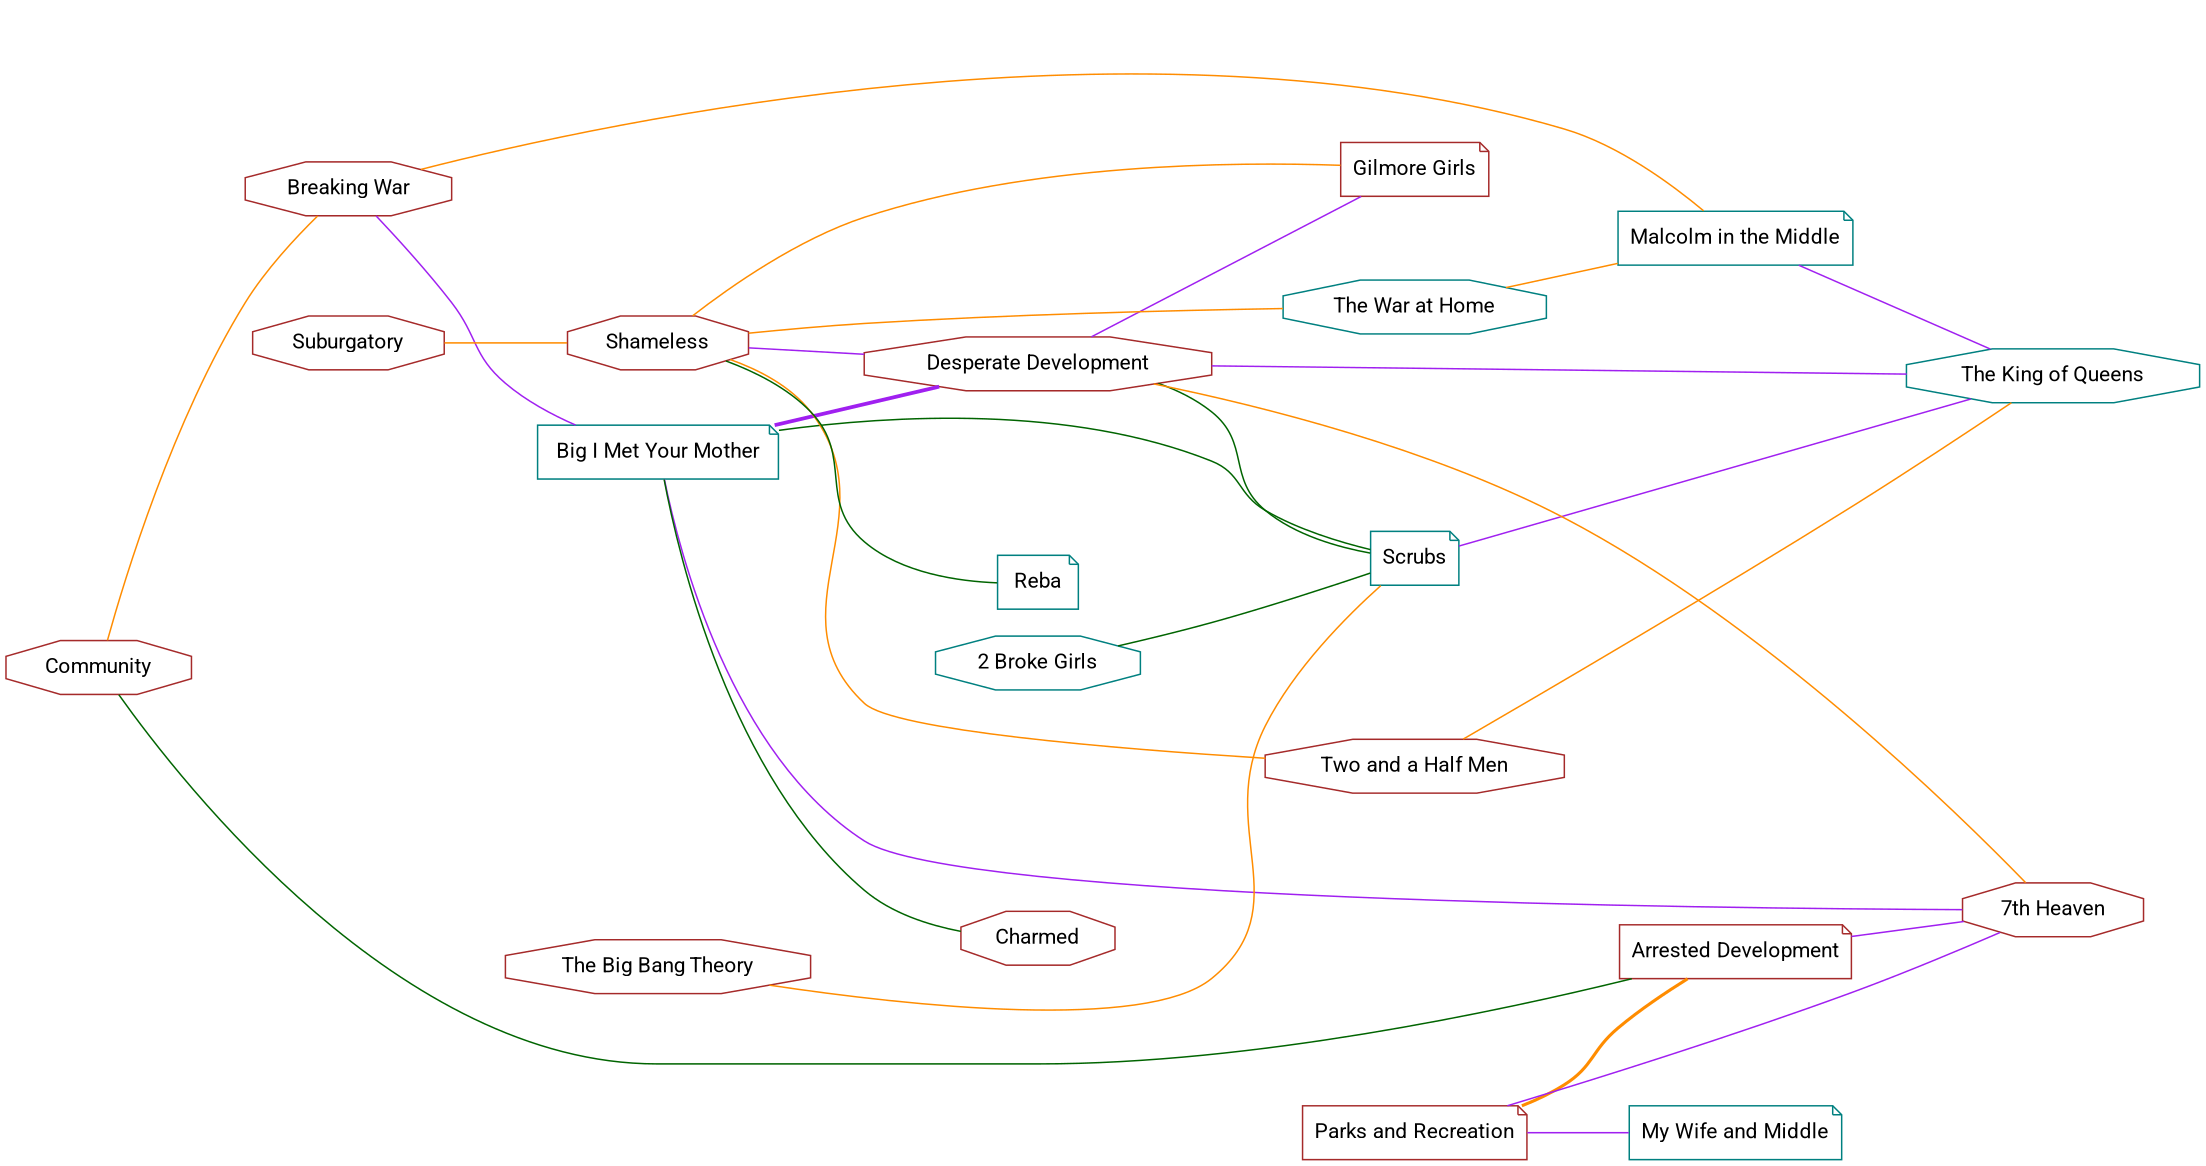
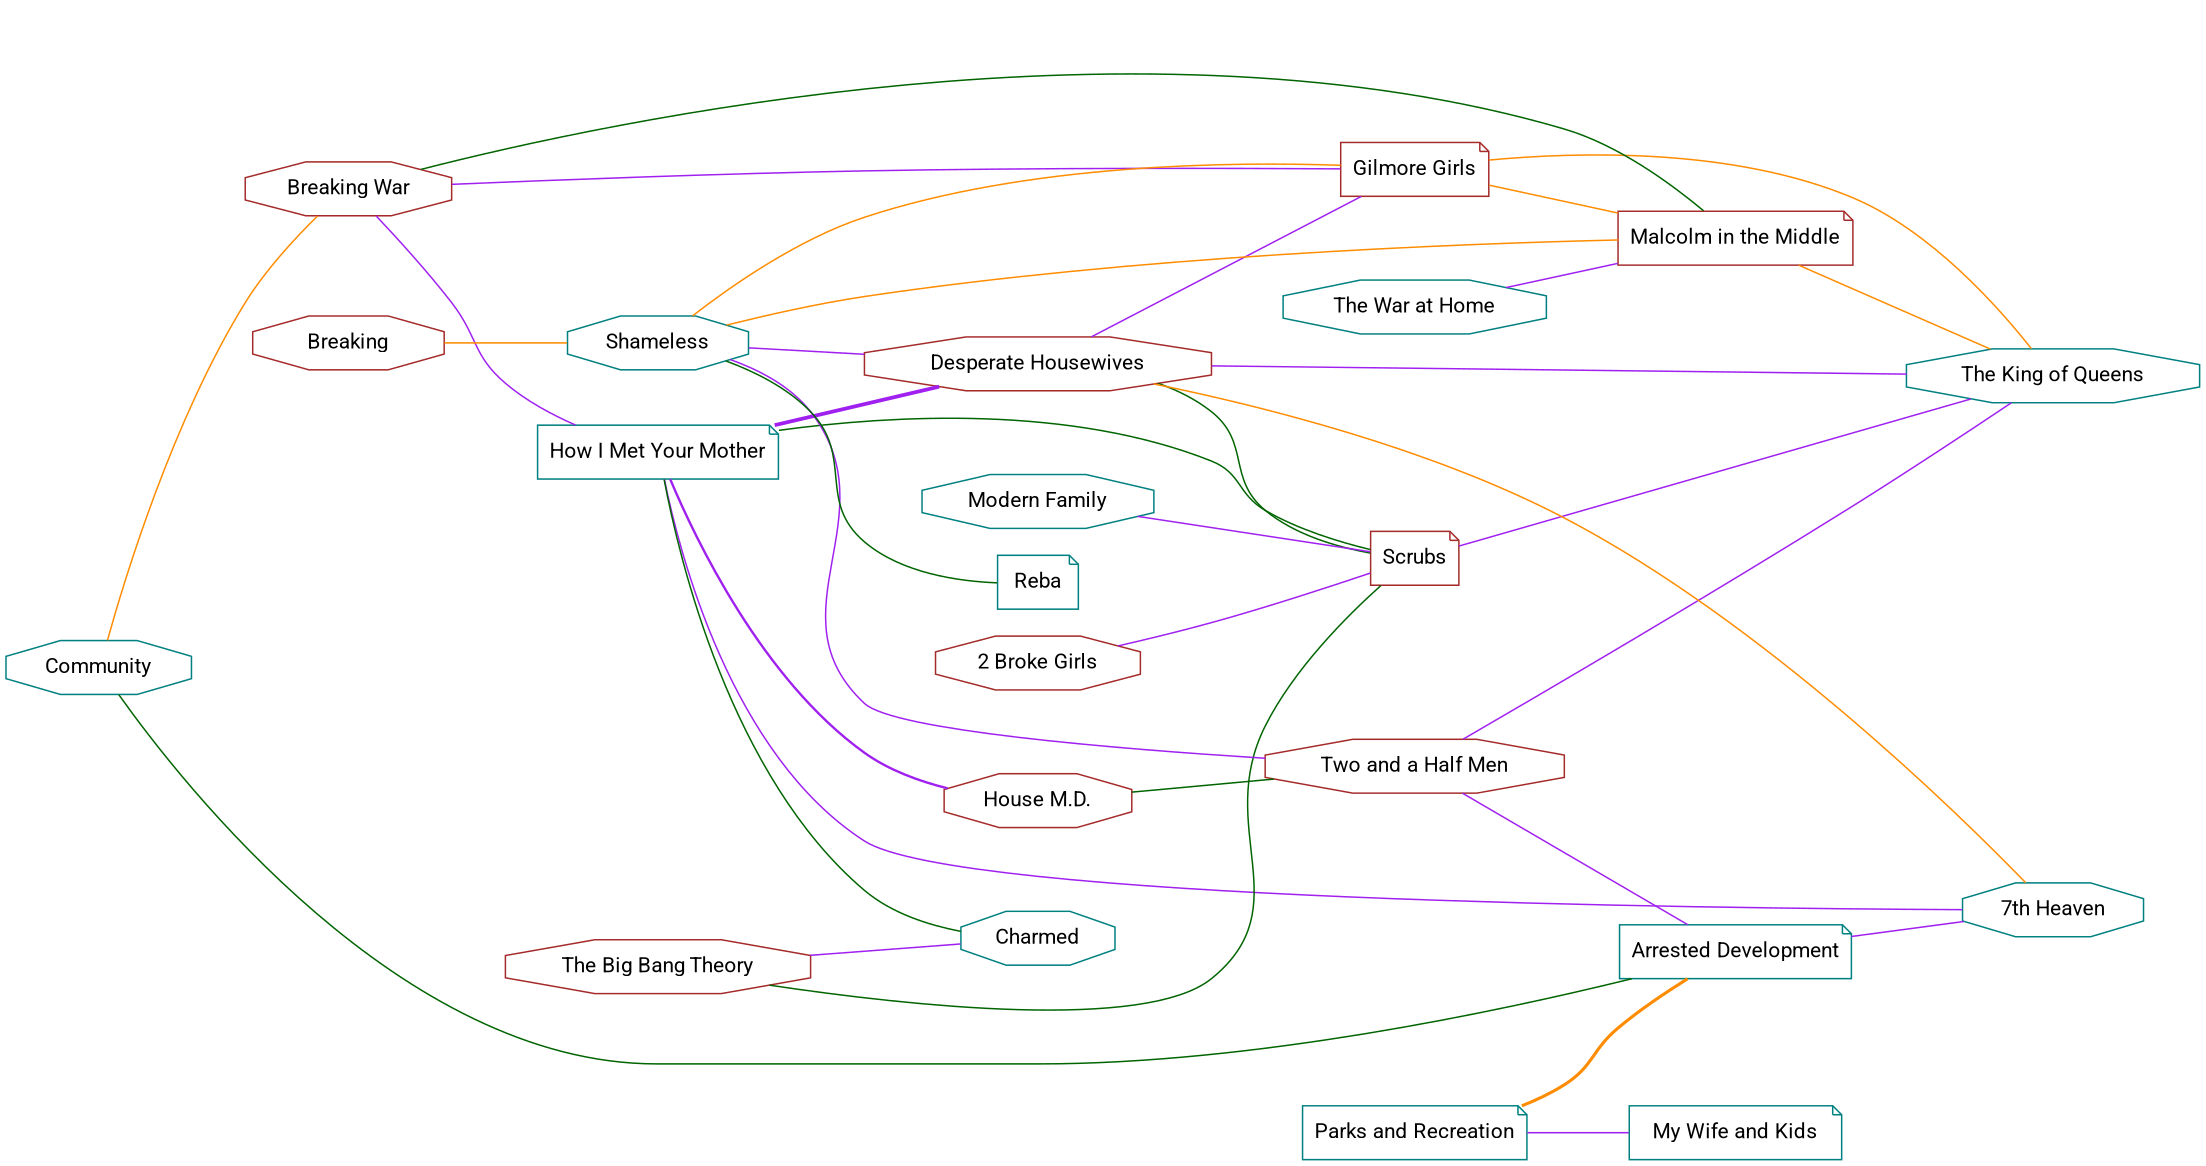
edge "Breaking War" -- "Malcolm in the Middle": color darkorange -> darkgreen
edge "Gilmore Girls" -- "Breaking War": added
edge "Gilmore Girls" -- "The King of Queens": added
edge "Gilmore Girls" -- "Malcolm in the Middle": added
node "Malcolm in the Middle": color teal -> brown
edge "Malcolm in the Middle" -- "The War at Home": color darkorange -> purple
edge "Malcolm in the Middle" -- "The King of Queens": color purple -> darkorange
edge "The War at Home" -- "Shameless": now "Malcolm in the Middle" -- "Shameless"
node "Suburgatory": label "Suburgatory" -> "Breaking"
node "Shameless": color brown -> teal
node "Desperate Development": label "Desperate Development" -> "Desperate Housewives"
node "Big I Met Your Mother": label "Big I Met Your Mother" -> "How I Met Your Mother"
node "Modern Family": added
node "Scrubs": color teal -> brown
edge "The King of Queens" -- "Two and a Half Men": color darkorange -> purple
edge "Scrubs" -- "2 Broke Girls": color darkgreen -> purple
node "2 Broke Girls": color teal -> brown
node "Community": color brown -> teal
edge "Shameless" -- "Two and a Half Men": color darkorange -> purple
node "House M.D.": added
edge "Two and a Half Men" -- "Arrested Development": added
node "7th Heaven": color brown -> teal
node "Charmed": color brown -> teal
edge "Charmed" -- "The Big Bang Theory": added
node "Arrested Development": color brown -> teal
edge "Scrubs" -- "The Big Bang Theory": color darkorange -> darkgreen
edge "7th Heaven" -- "Parks and Recreation": removed
node "Parks and Recreation": color brown -> teal
node "My Wife and Middle": label "My Wife and Middle" -> "My Wife and Kids"
